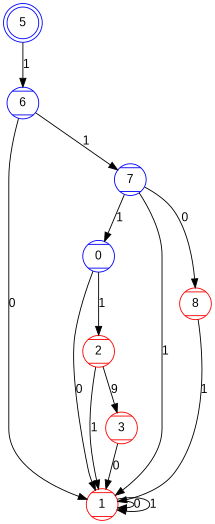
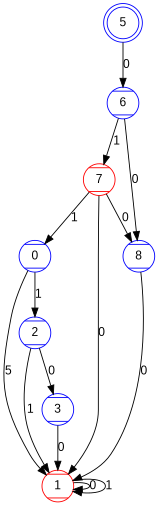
edge "5" -> "6": label "1" -> "0"
node "7": color blue -> red
node "8": color red -> blue
edge "6" -> "1": now "6" -> "8"
node "2": color red -> blue
edge "7" -> "1": label "1" -> "0"
edge "0" -> "1": label "0" -> "5"
edge "2" -> "3": label "9" -> "0"
edge "8" -> "1": label "1" -> "0"
node "3": color red -> blue
